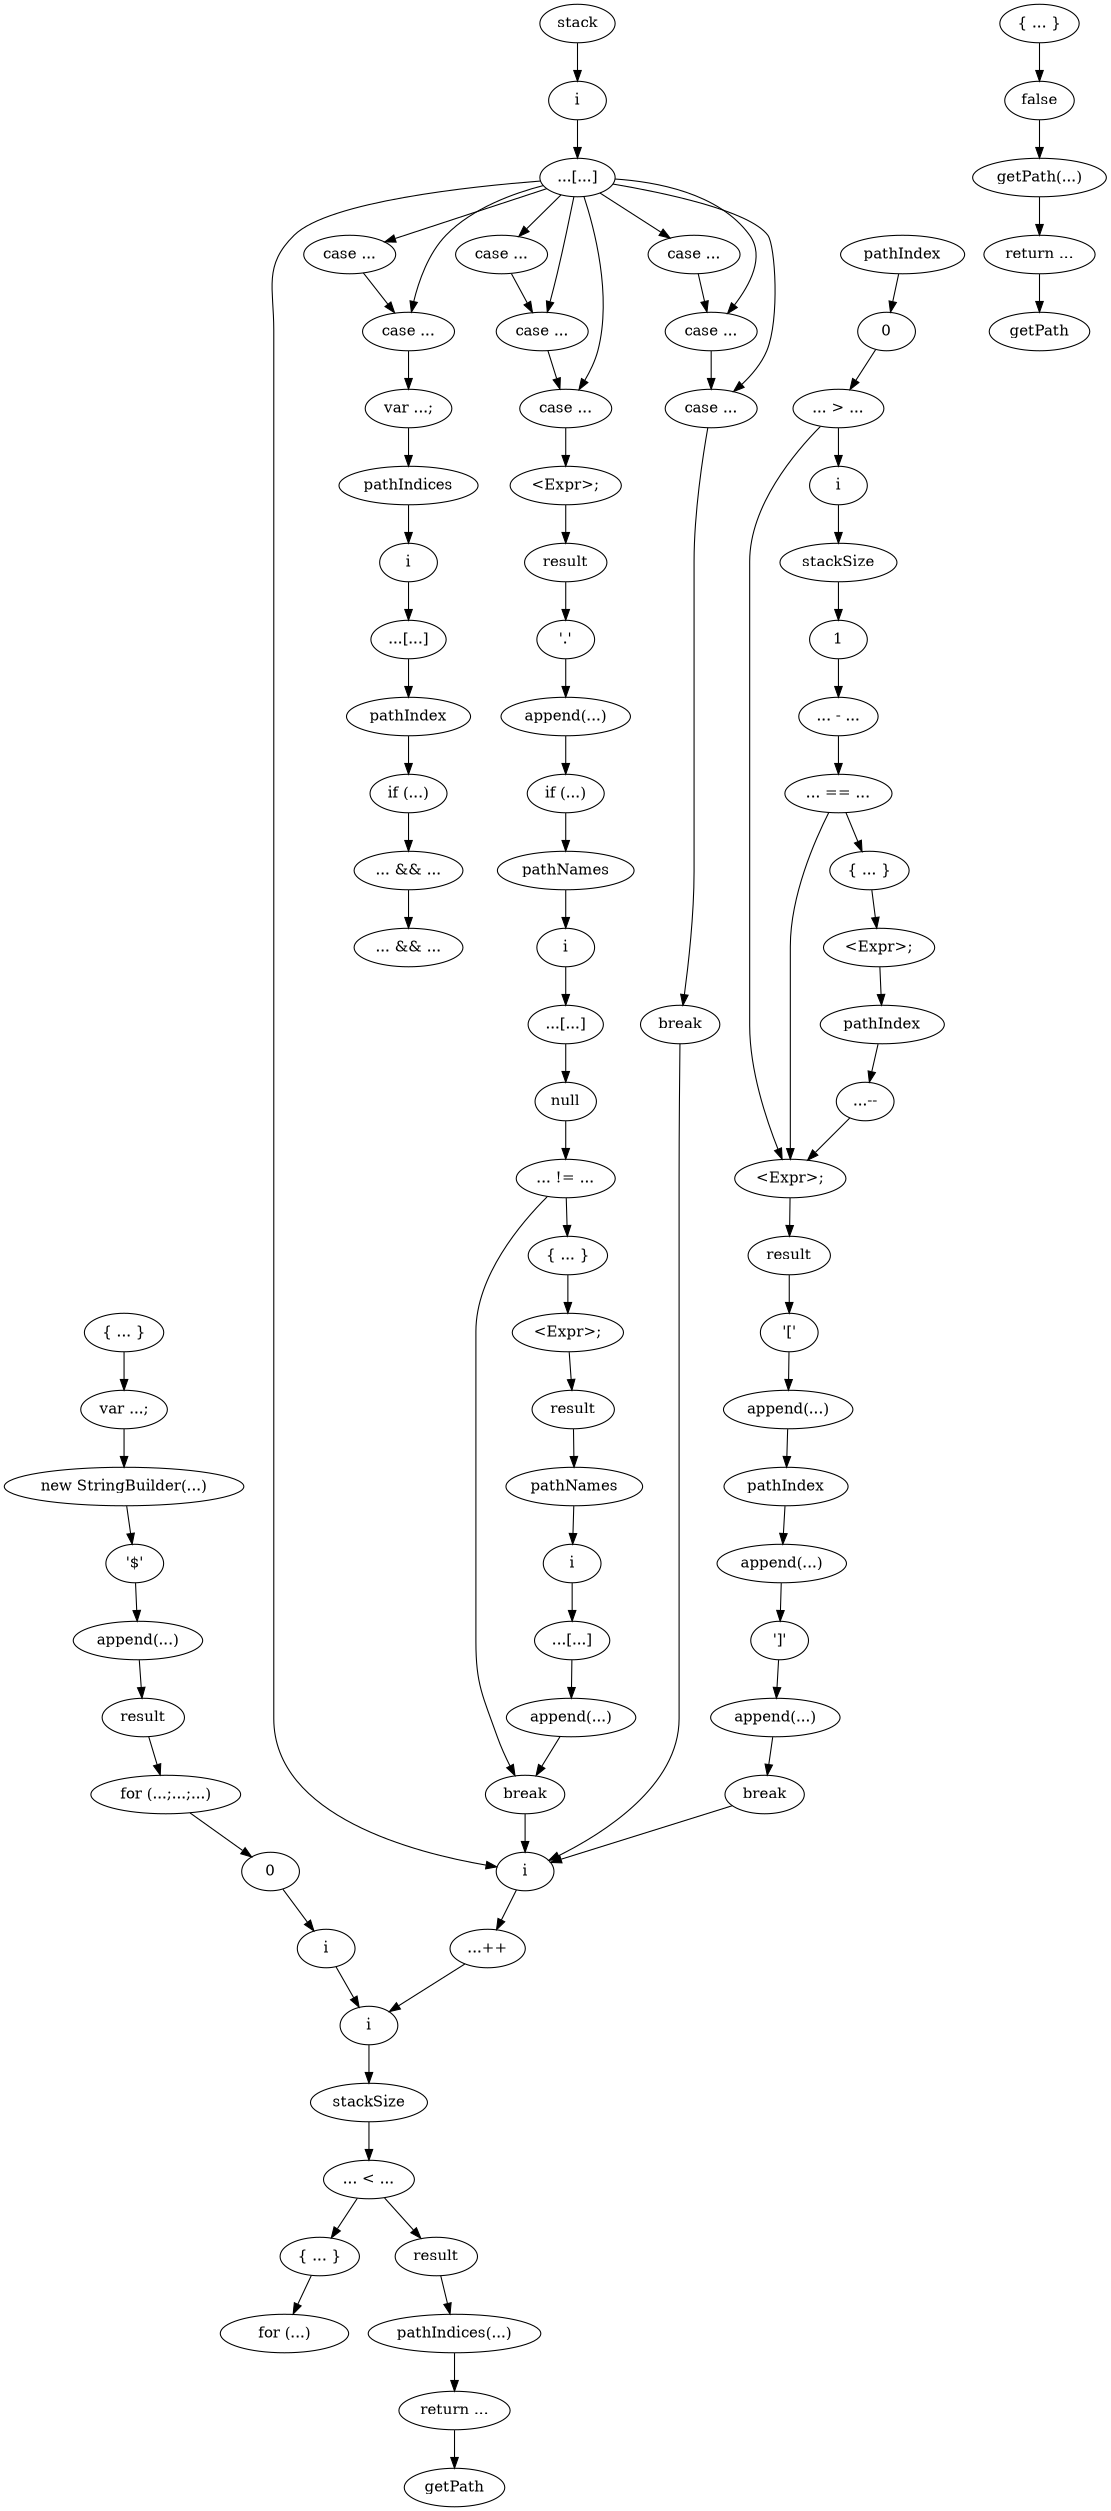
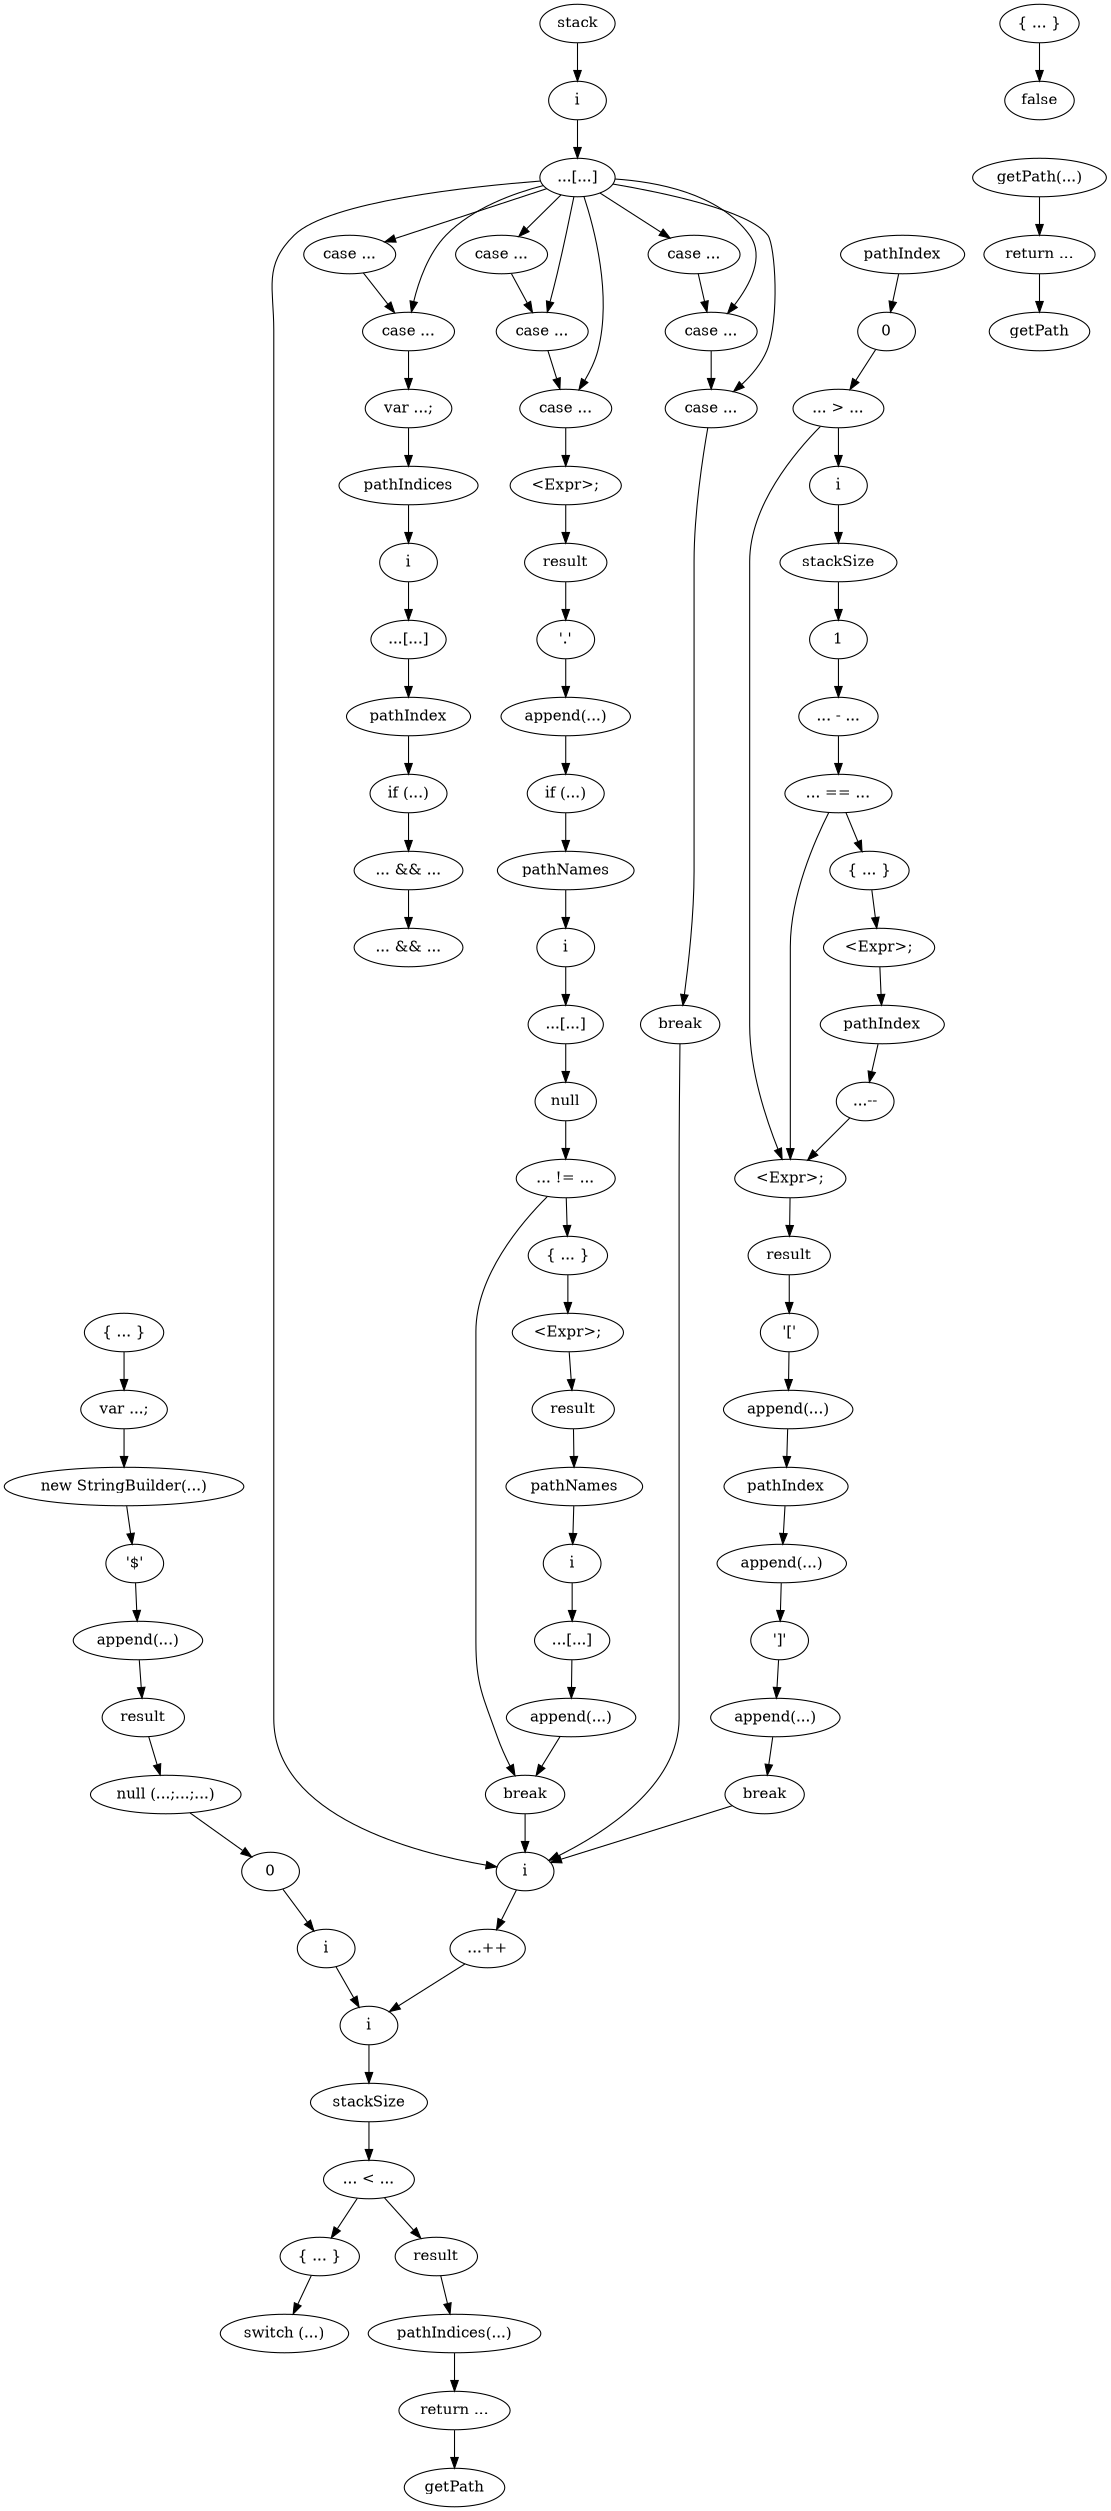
edge "false" -> "getPath(...)": removed
node "for (...;...;...)": label "for (...;...;...)" -> "null (...;...;...)"
node "for (...)": label "for (...)" -> "switch (...)"
